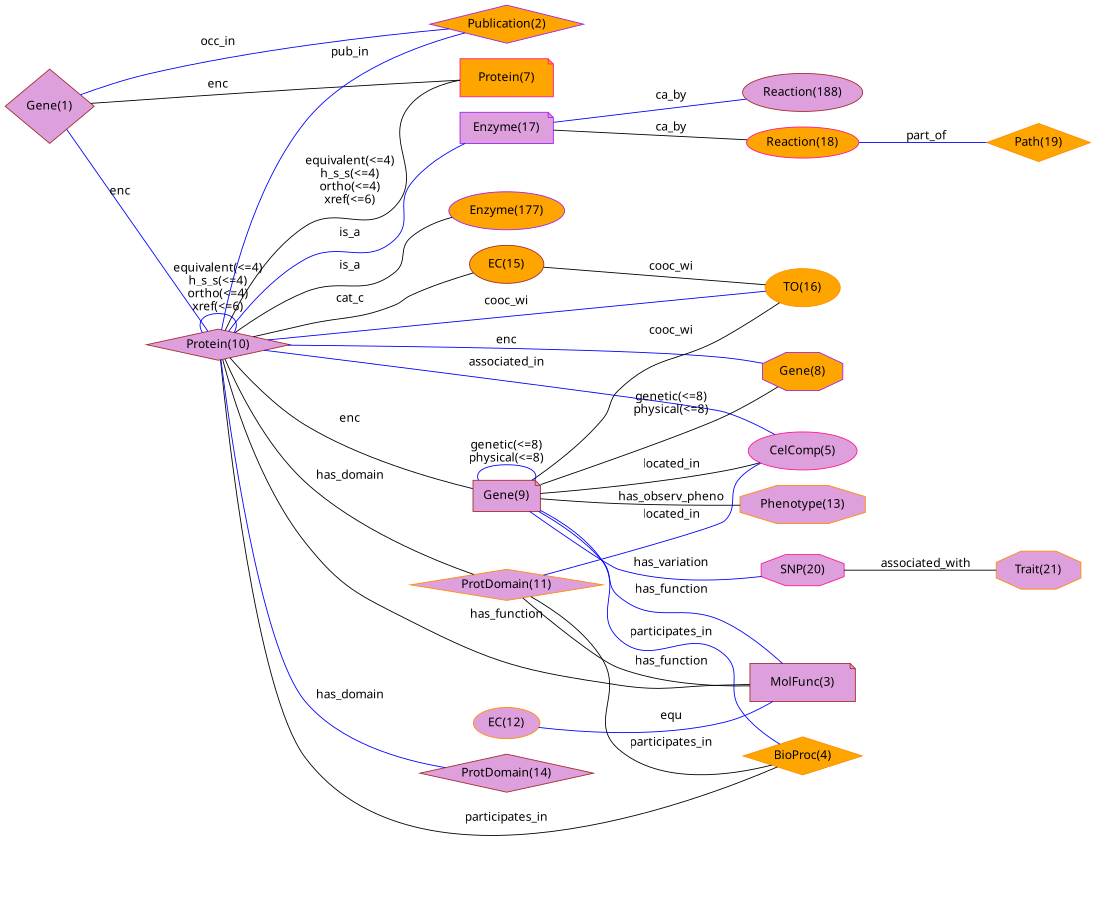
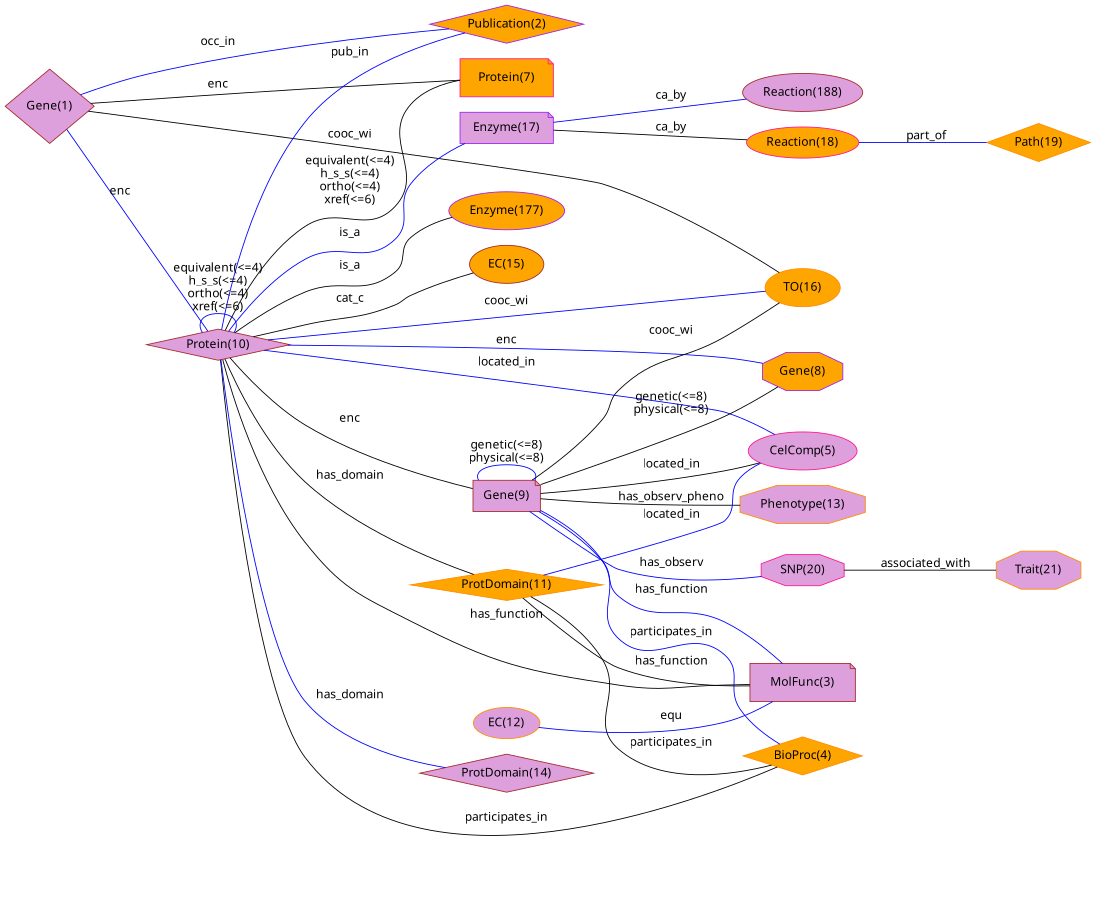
edge "EC(15)" -- "TO(16)": now "Gene(1)" -- "TO(16)"
edge "Protein(10)" -- "CelComp(5)": label "associated_in" -> "located_in"
edge "Gene(9)" -- "SNP(20)": label "has_variation" -> "has_observ"
node "ProtDomain(11)": fillcolor plum -> orange
